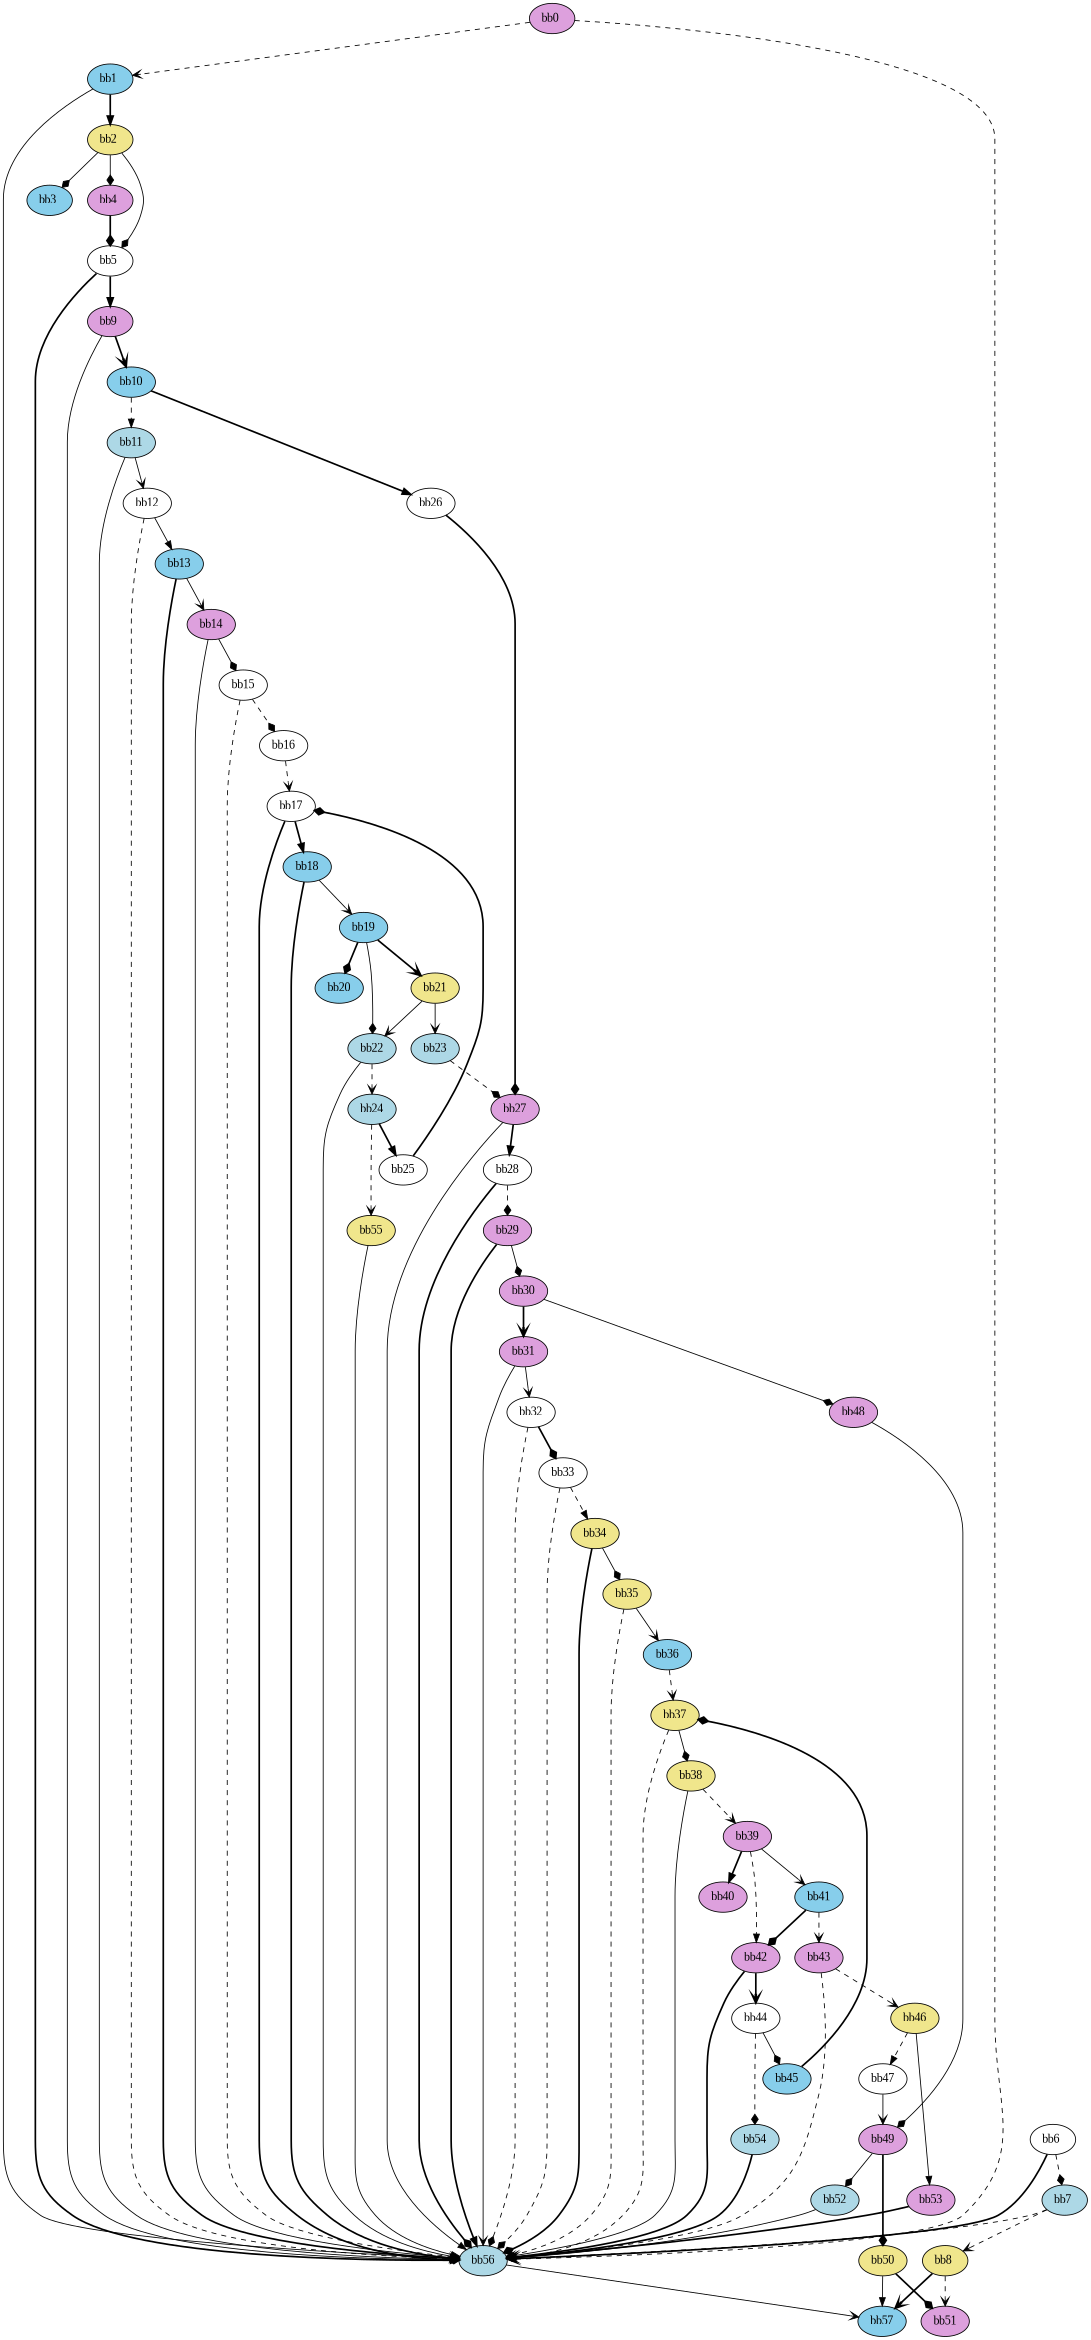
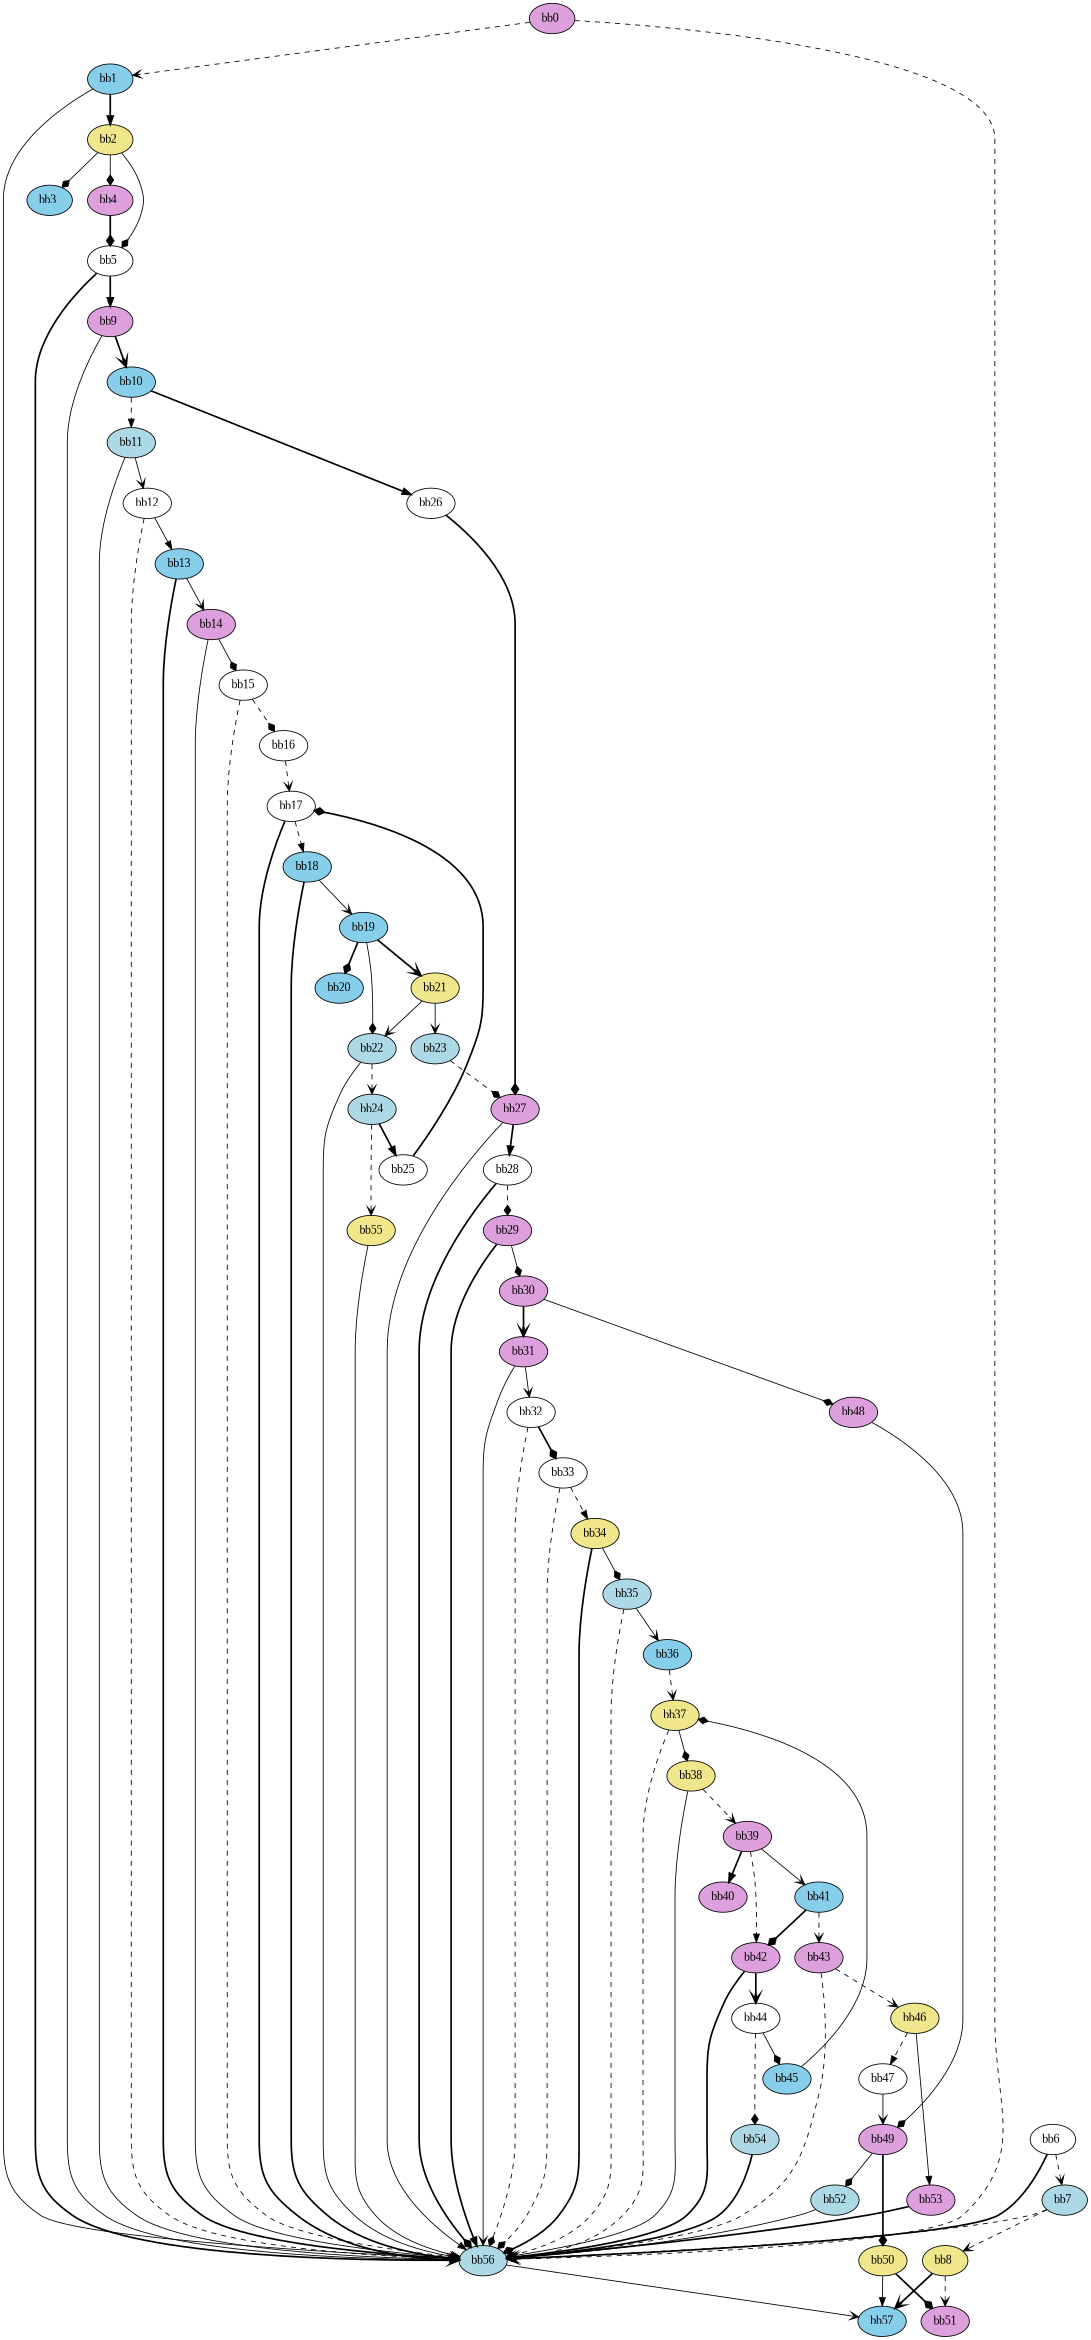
edge "bb17" -> "bb18": style bold -> dashed
node "bb35": fillcolor khaki -> lightblue
edge "bb17" -> "bb56": arrowhead diamond -> vee
edge "bb45" -> "bb37": style bold -> solid
edge "bb6" -> "bb7": arrowhead diamond -> vee
